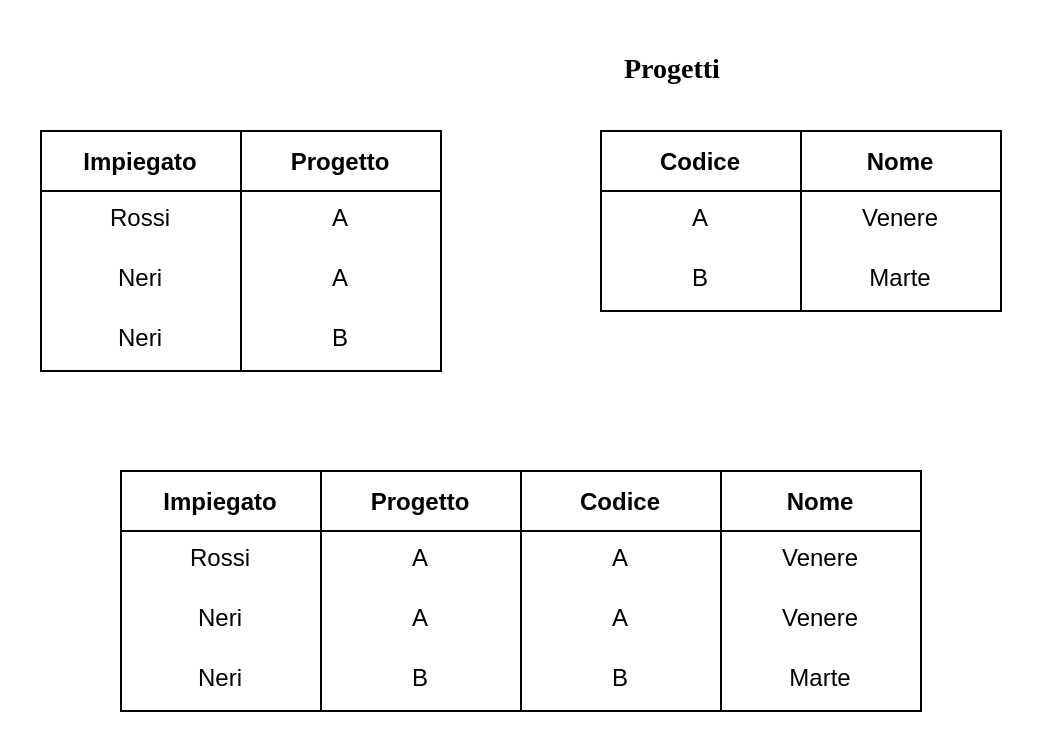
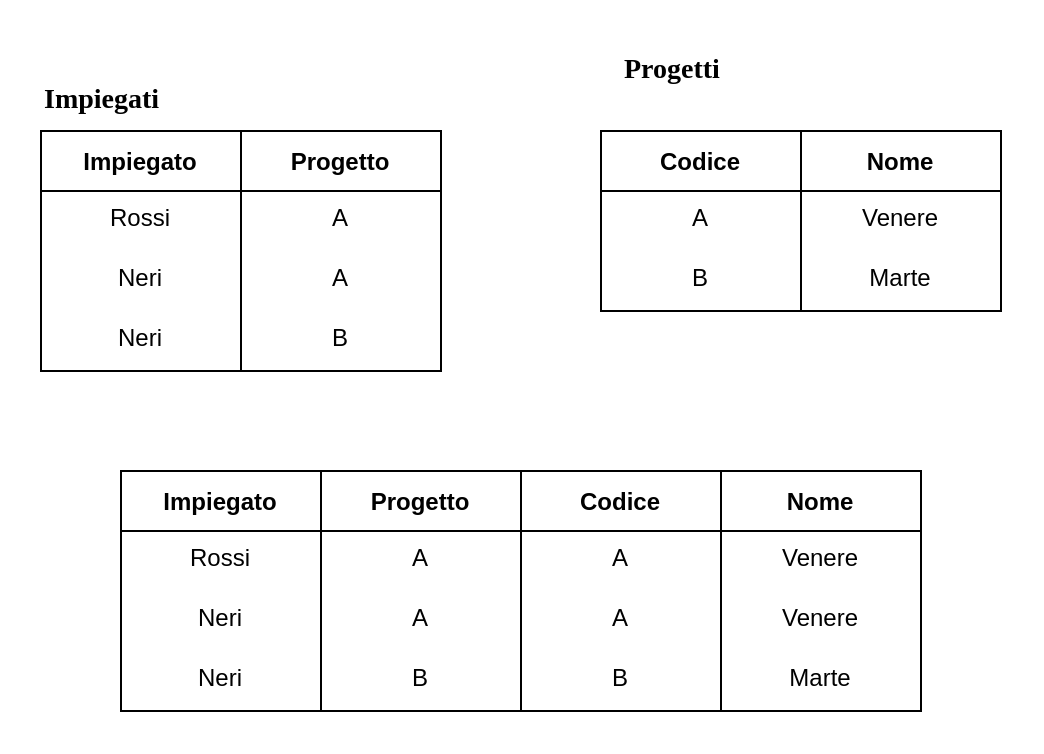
node "Impiegati": added
